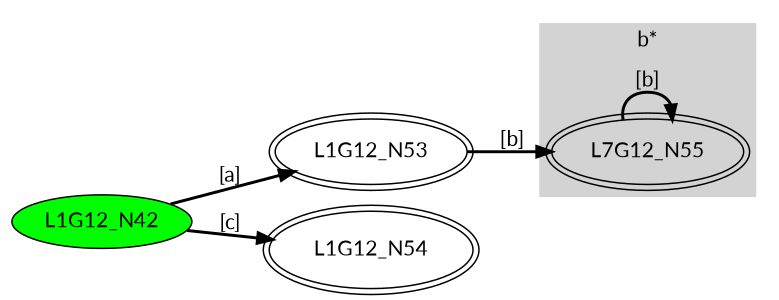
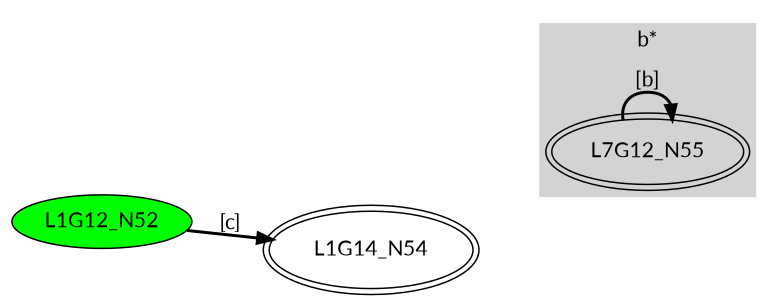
node "L1G12_N53": removed
node "L1G12_N42": label "L1G12_N42" -> "L1G12_N52"
node "L1G12_N54": label "L1G12_N54" -> "L1G14_N54"
